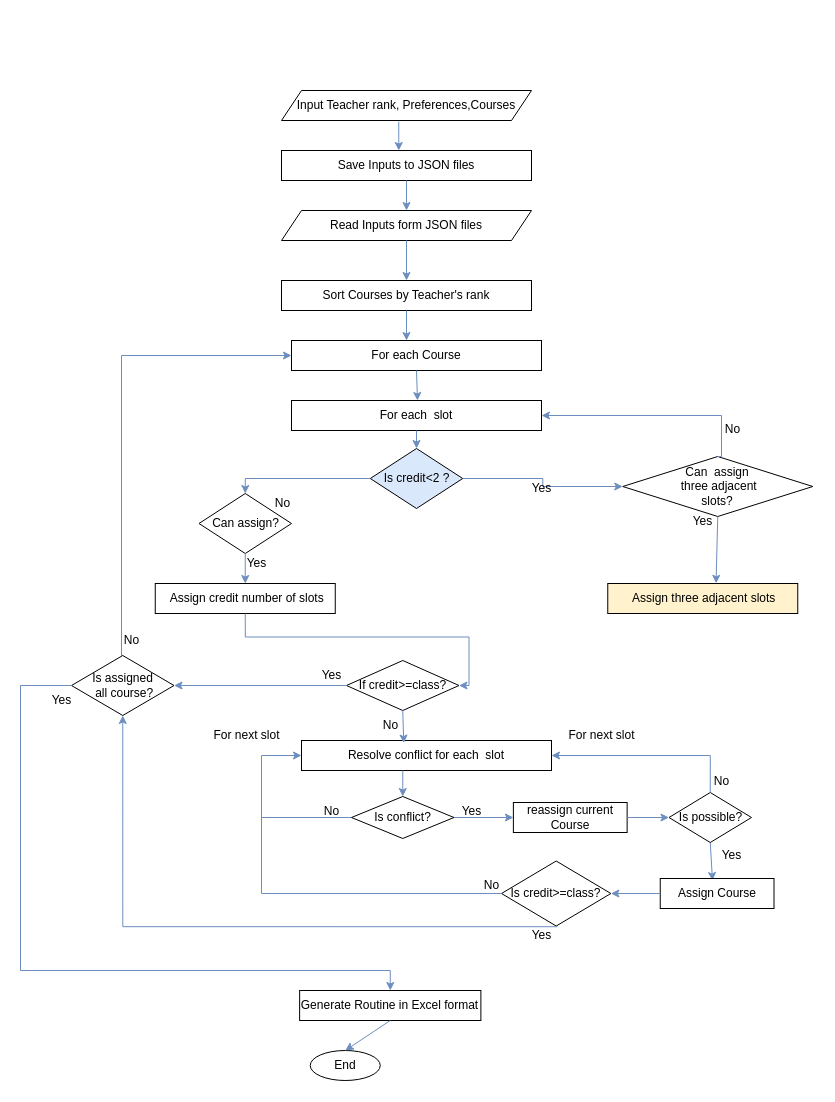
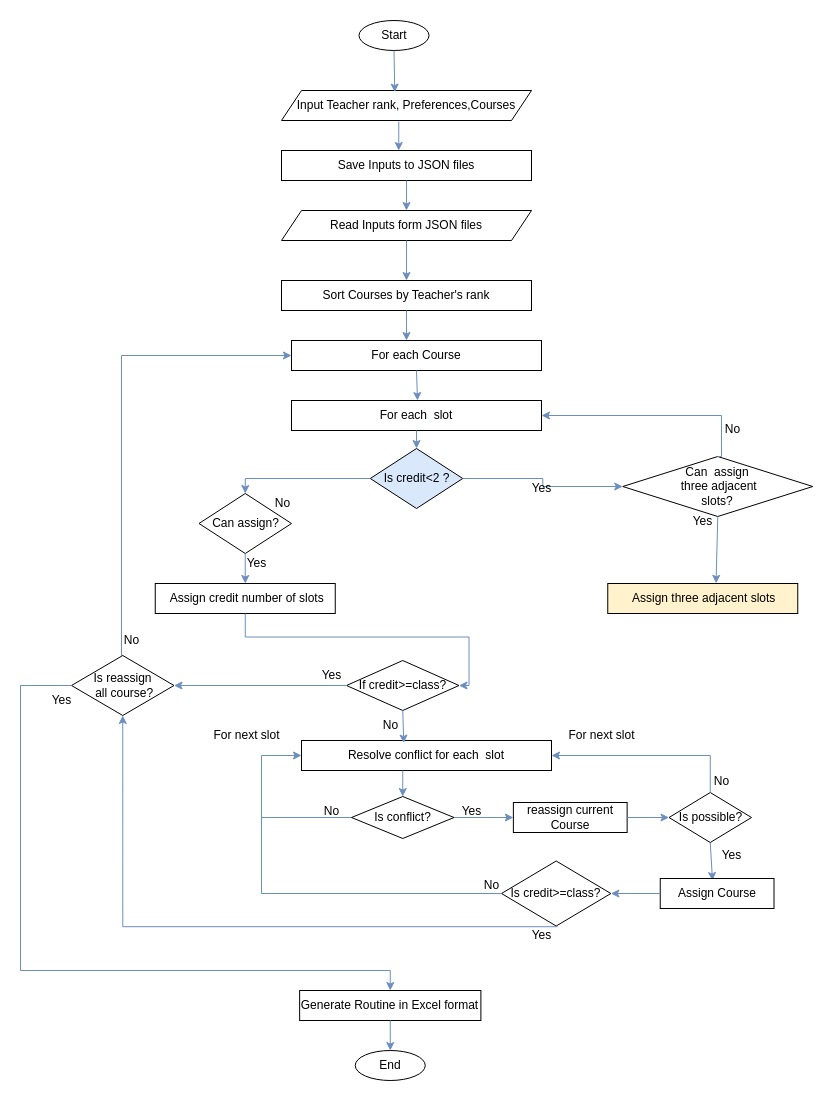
node "Start": added
edge "Start" -> "Input Teacher rank, Preferences,Courses": added
node "Is assigned all course?": label "Is assigned all course?" -> "Is reassign all course?"
node "End": moved (345, 1066) -> (390, 1066)
